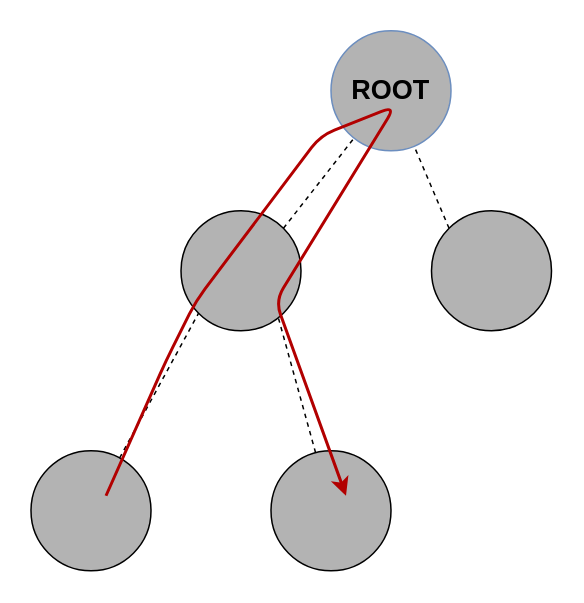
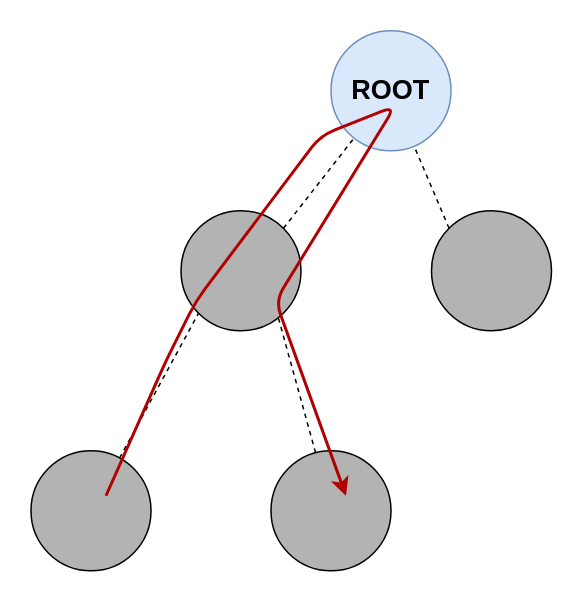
node "ROOT": fillcolor #b3b3b3 -> #dae8fc
